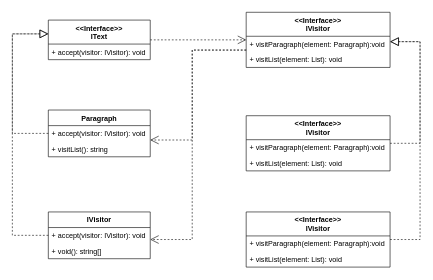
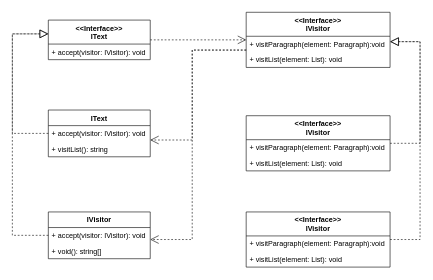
node "Paragraph": label "Paragraph" -> "IText"
